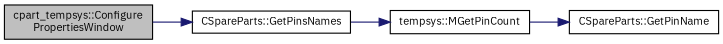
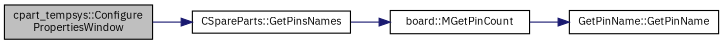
node "tempsys::MGetPinCount": label "tempsys::MGetPinCount" -> "board::MGetPinCount"
node "CSpareParts::GetPinName": label "CSpareParts::GetPinName" -> "GetPinName::GetPinName"
